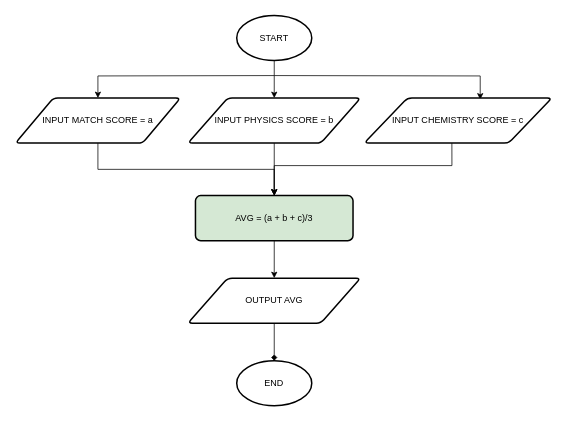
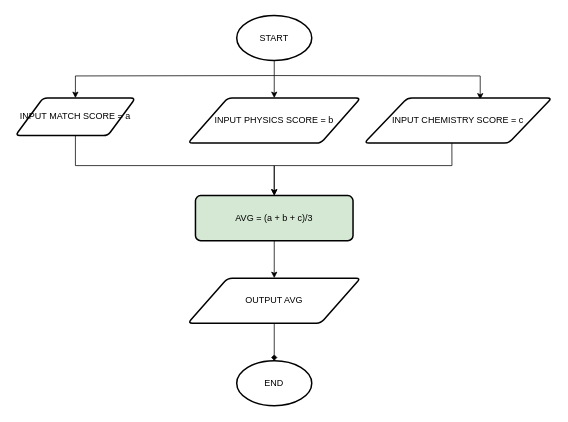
node "INPUT MATCH SCORE = a": size 165x45 -> 120x38
edge "INPUT PHYSICS SCORE = b" -> "AVG = (a + b + c)/3": removed
